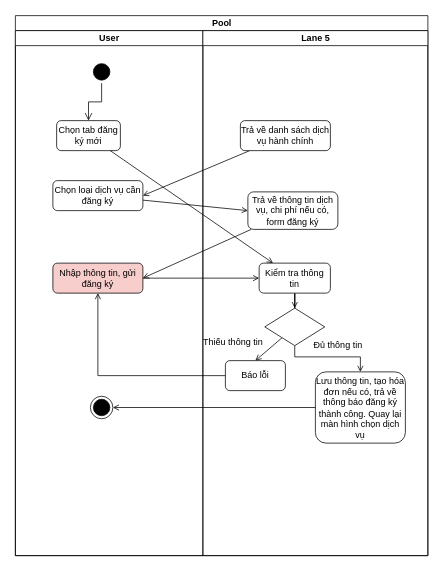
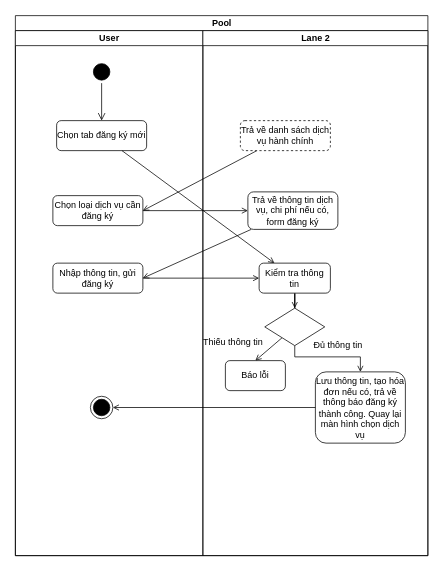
node "Lane 5": label "Lane 5" -> "Lane 2"
node "Chọn tab đăng ký mới": size 64x30 -> 90x30
node "Trả về danh sách dịch vụ hành chính": style solid -> dashed
node "Chọn loại dịch vụ cần đăng ký": moved (98, 195) -> (98, 210)
node "Nhập thông tin, gửi đăng ký": fillcolor #f8cecc -> #ffffff
edge "Báo lỗi" -> "Nhập thông tin, gửi đăng ký": removed
